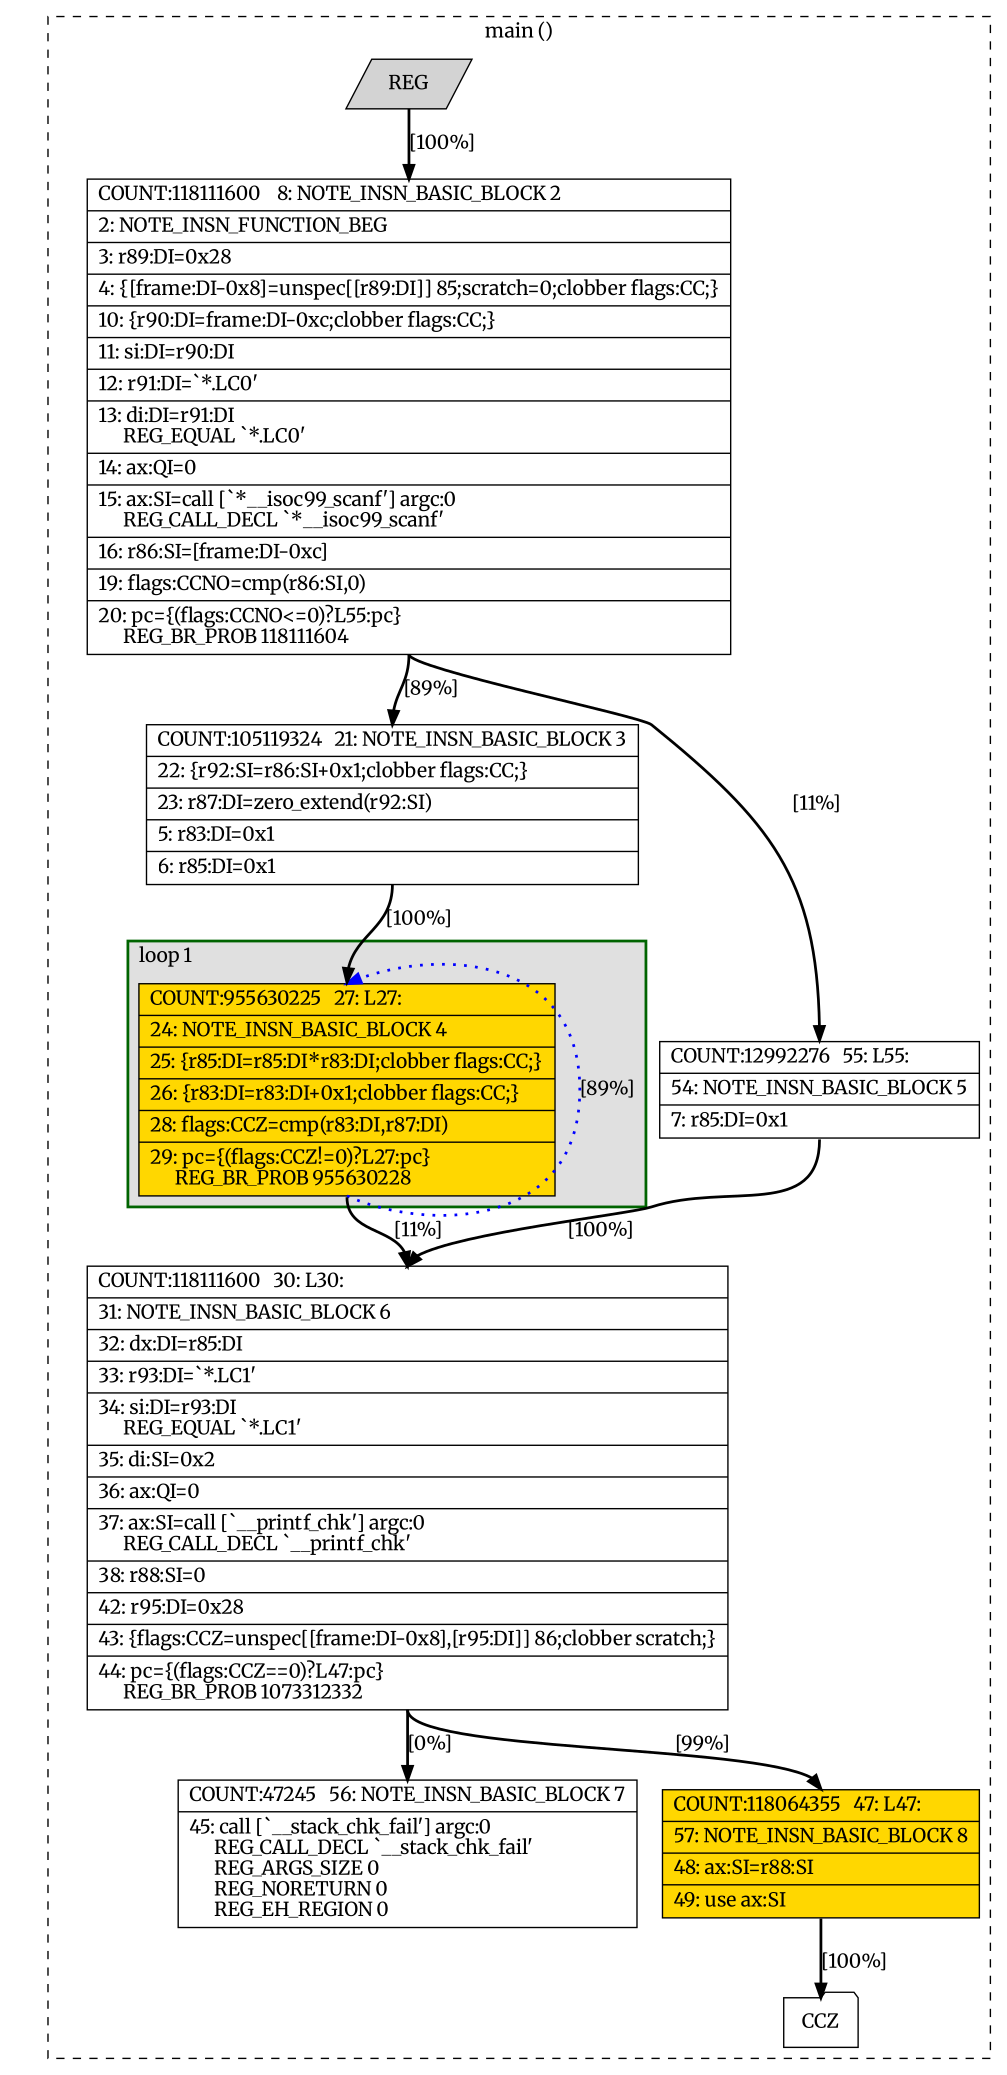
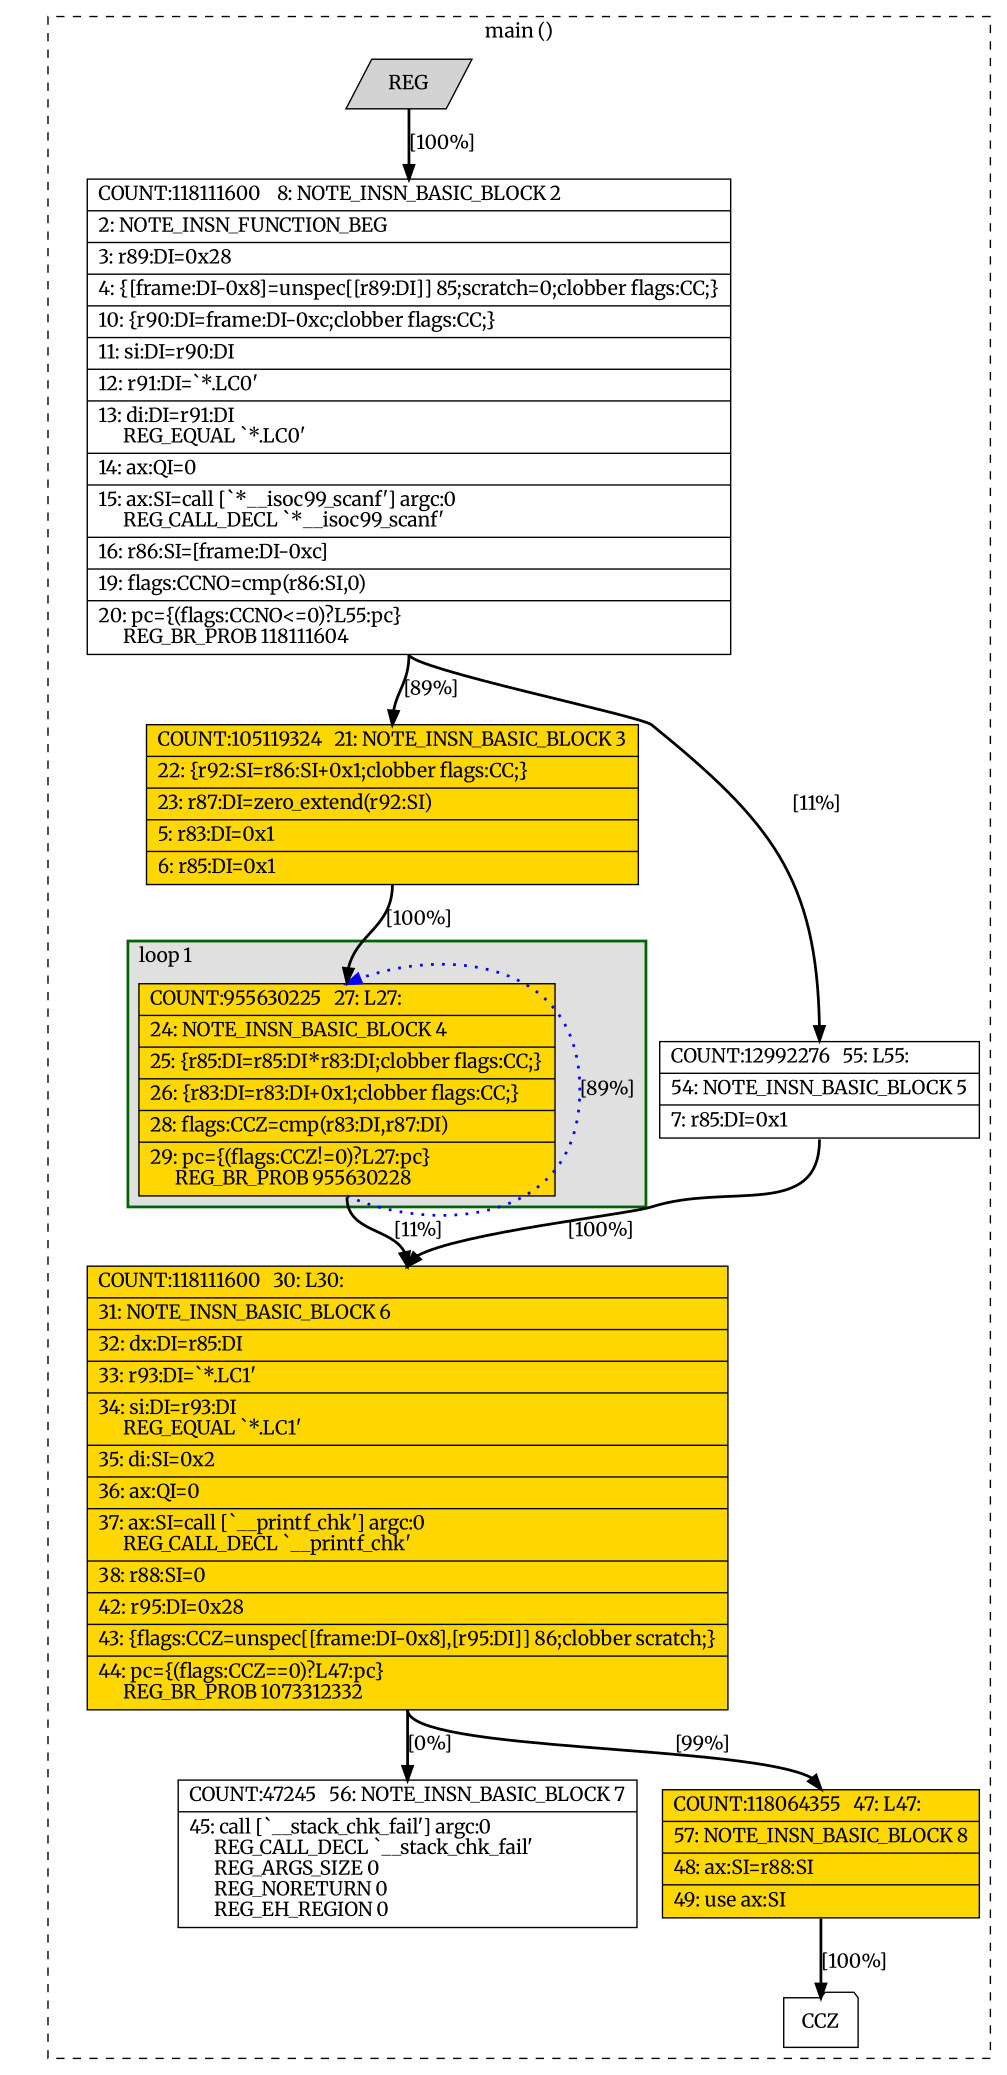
node "COUNT:105119324   21: NOTE_INSN_BASIC_BLOCK 3": fillcolor white -> gold
node "COUNT:118111600   30: L30:": fillcolor white -> gold
